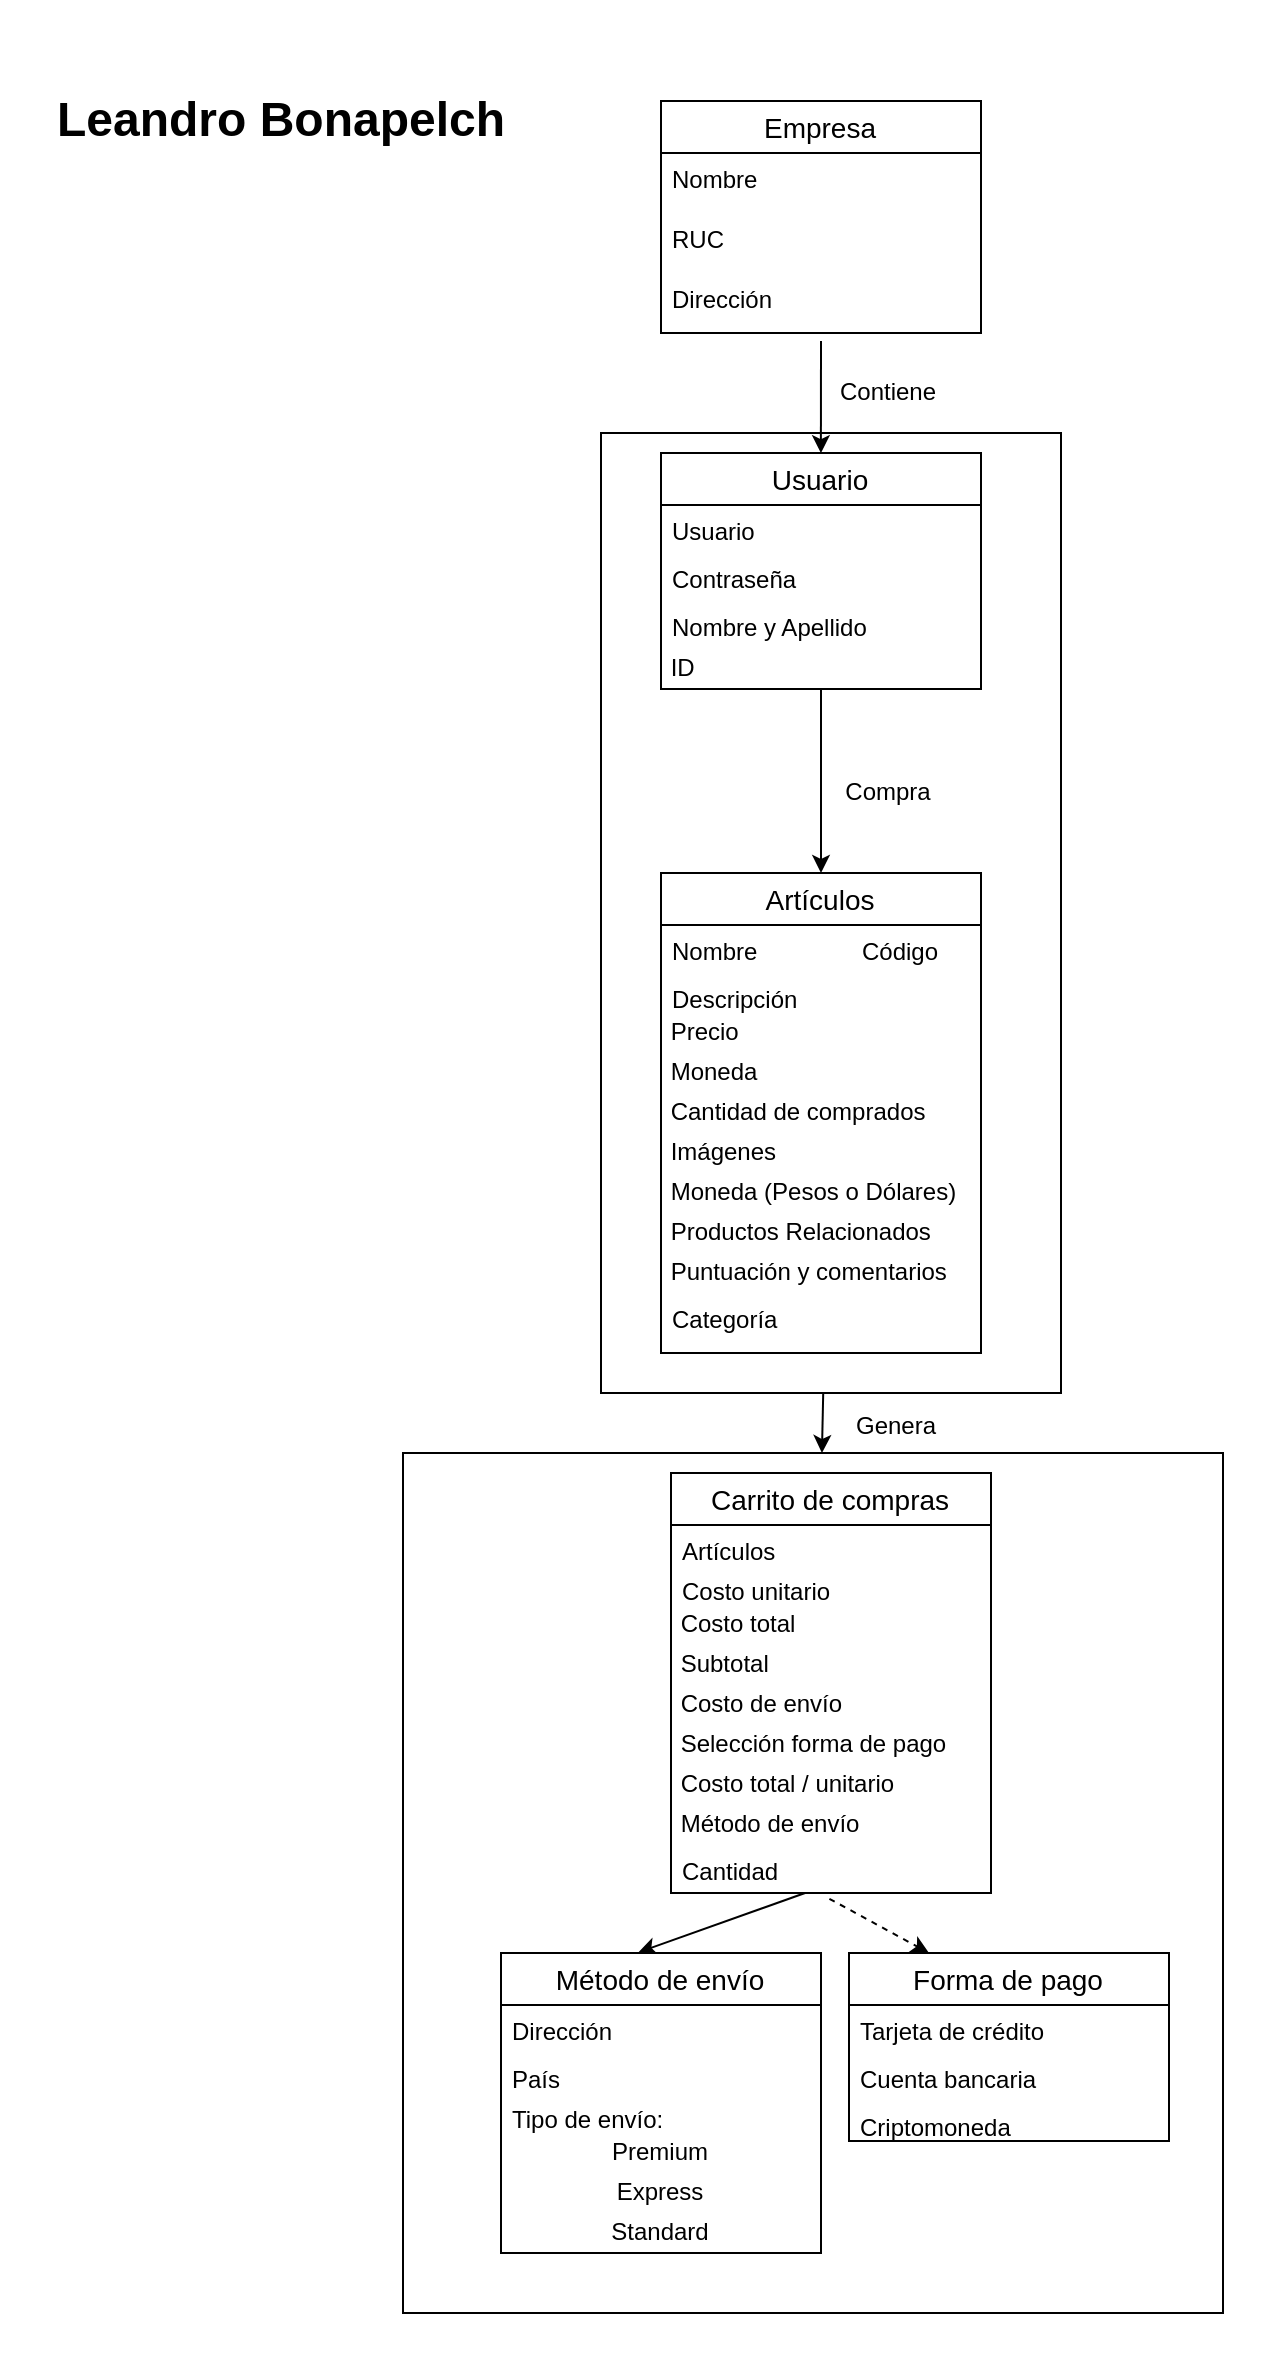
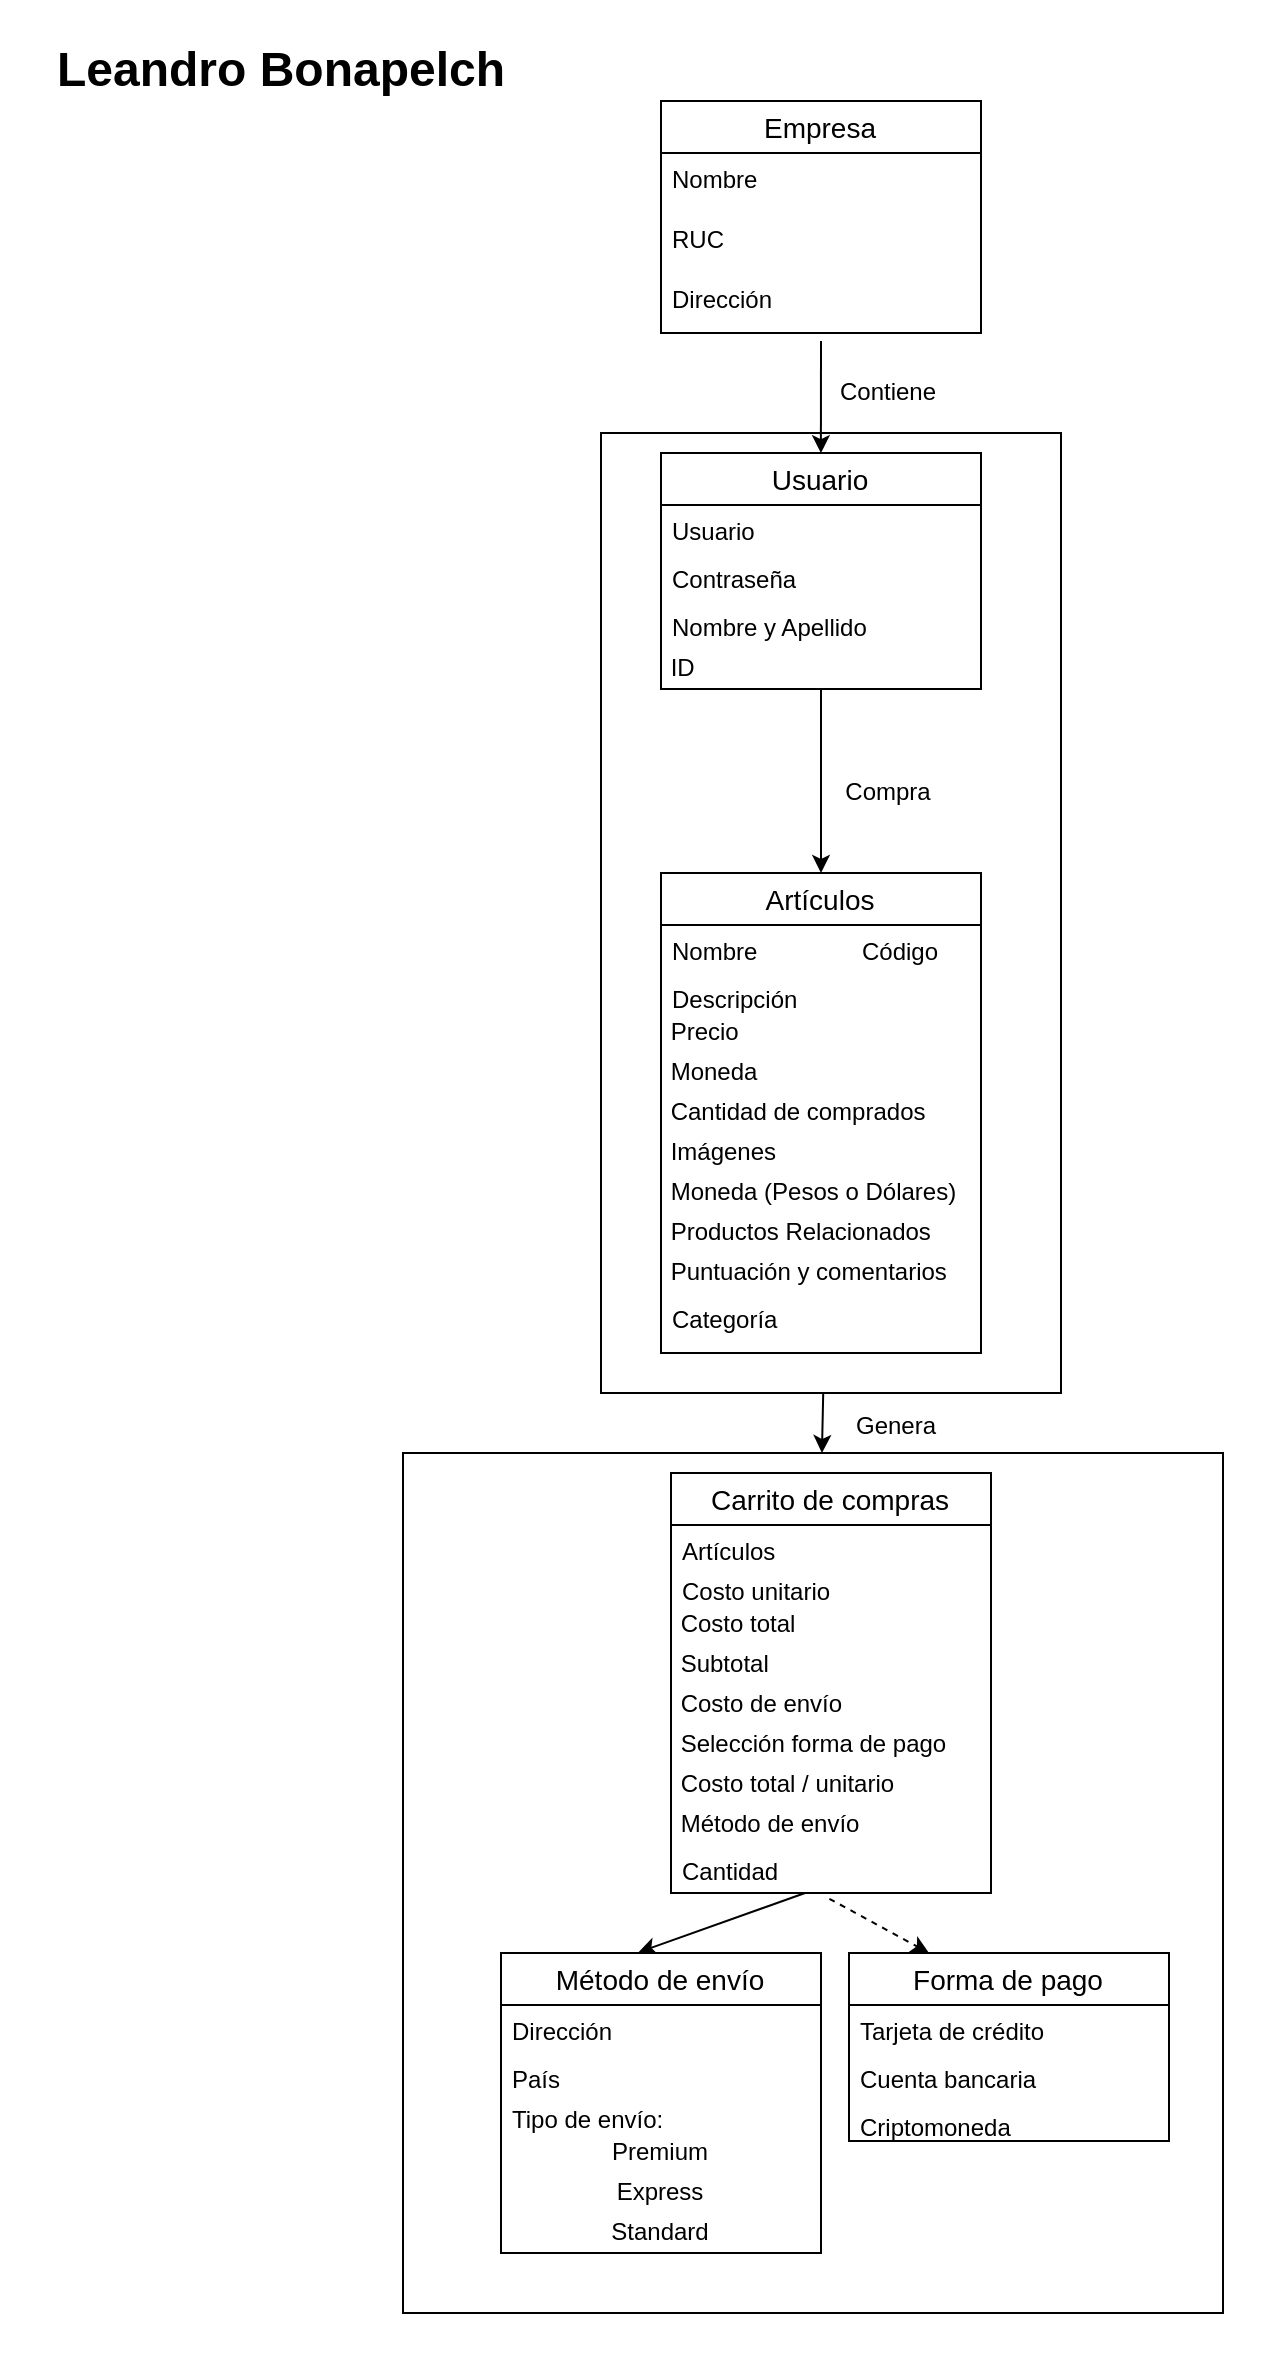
node "Leandro Bonapelch": moved (281, 121) -> (281, 71)
